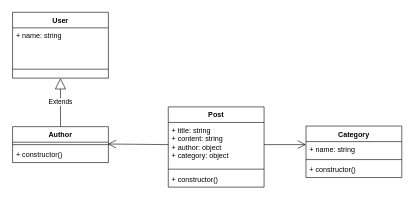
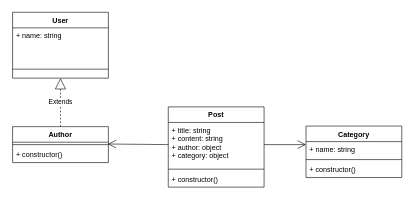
edge "Author" -> "User": style solid -> dashed
